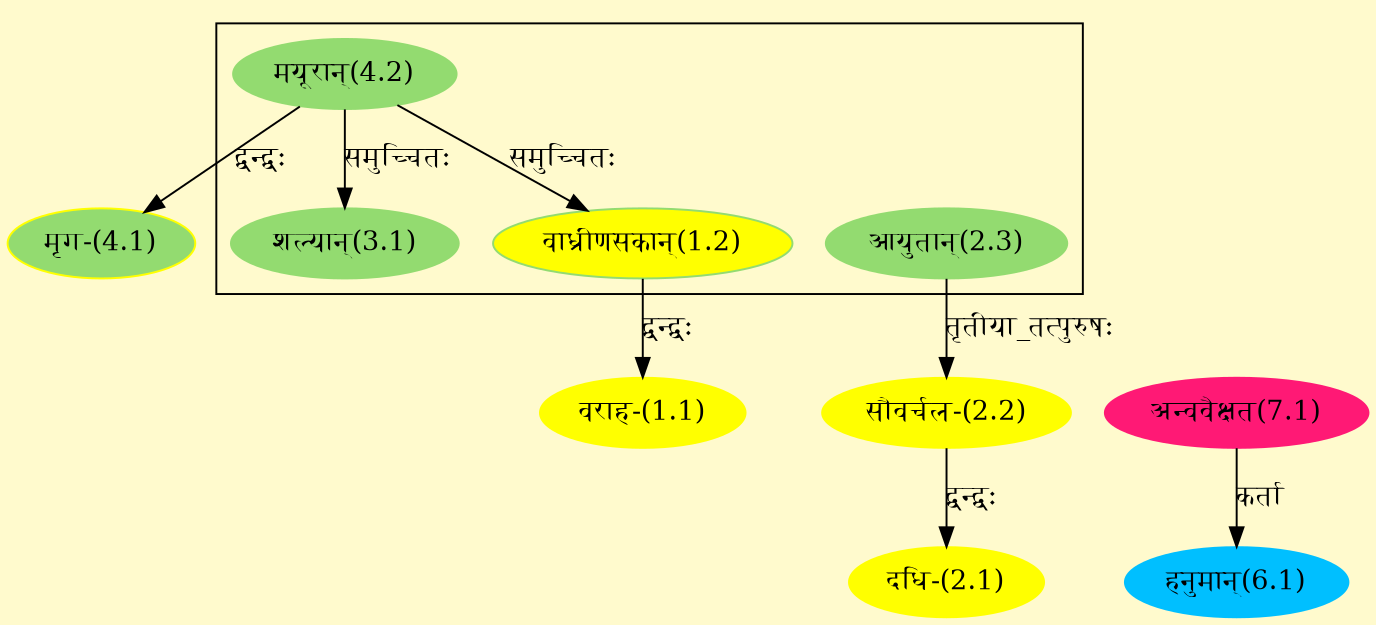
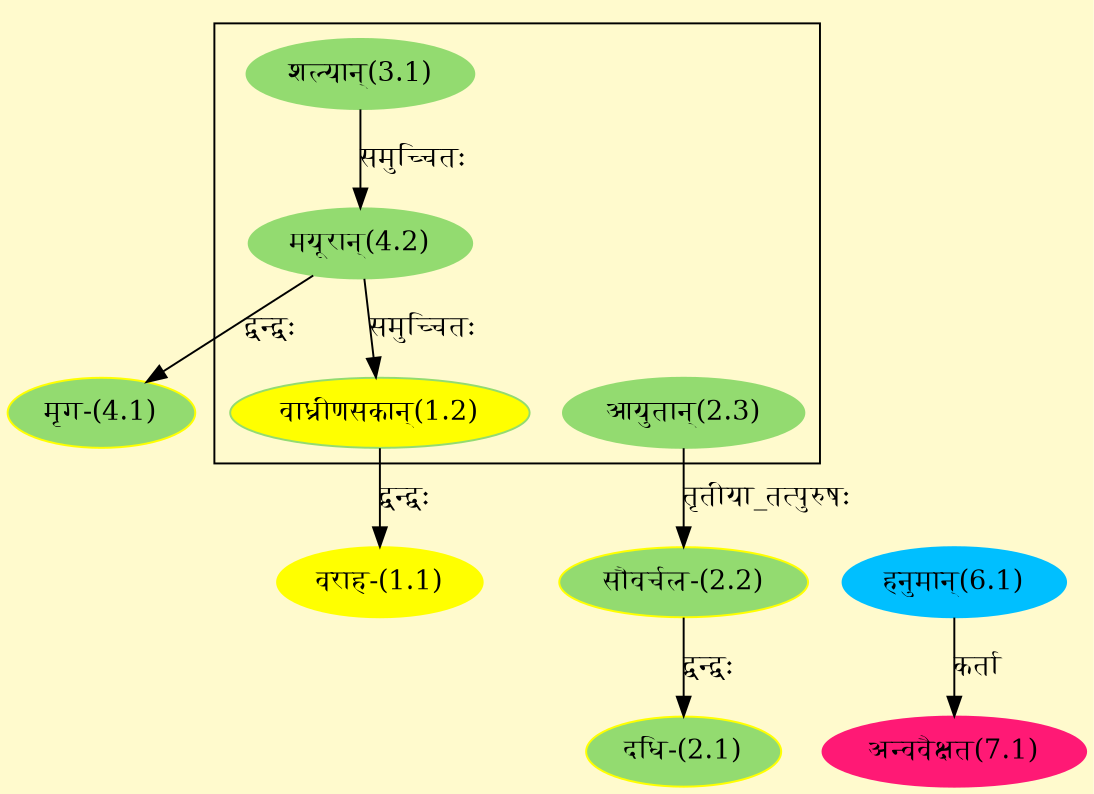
edge "मयूरान्(4.2)" -> "शल्यान्(3.1)": reversed
node "सौवर्चल-(2.2)": fillcolor #ffff00 -> #93db70
edge "अन्ववैक्षत(7.1)" -> "हनुमान्(6.1)": reversed
node "दधि-(2.1)": fillcolor #ffff00 -> #93db70
